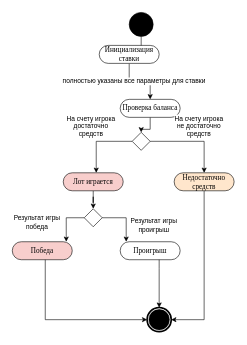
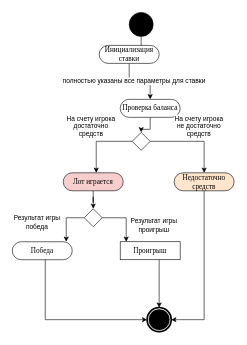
node "Победа": fillcolor #f8cecc -> #ffffff
node "Проигрыш": shape rounded rectangle -> rectangle
